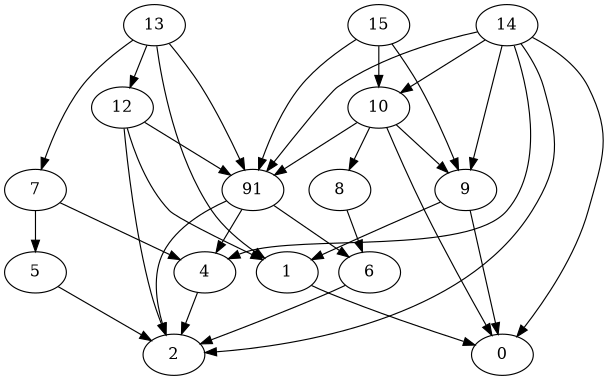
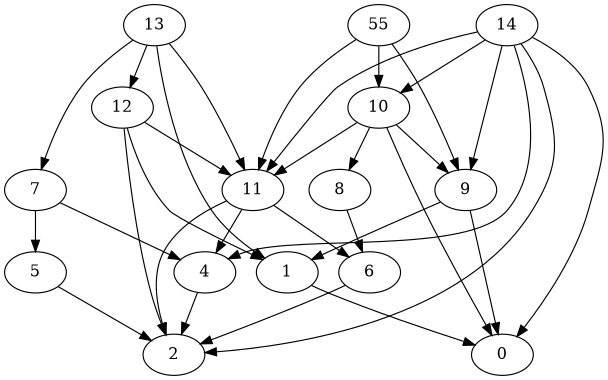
node "15": label "15" -> "55"
node "91": label "91" -> "11"
